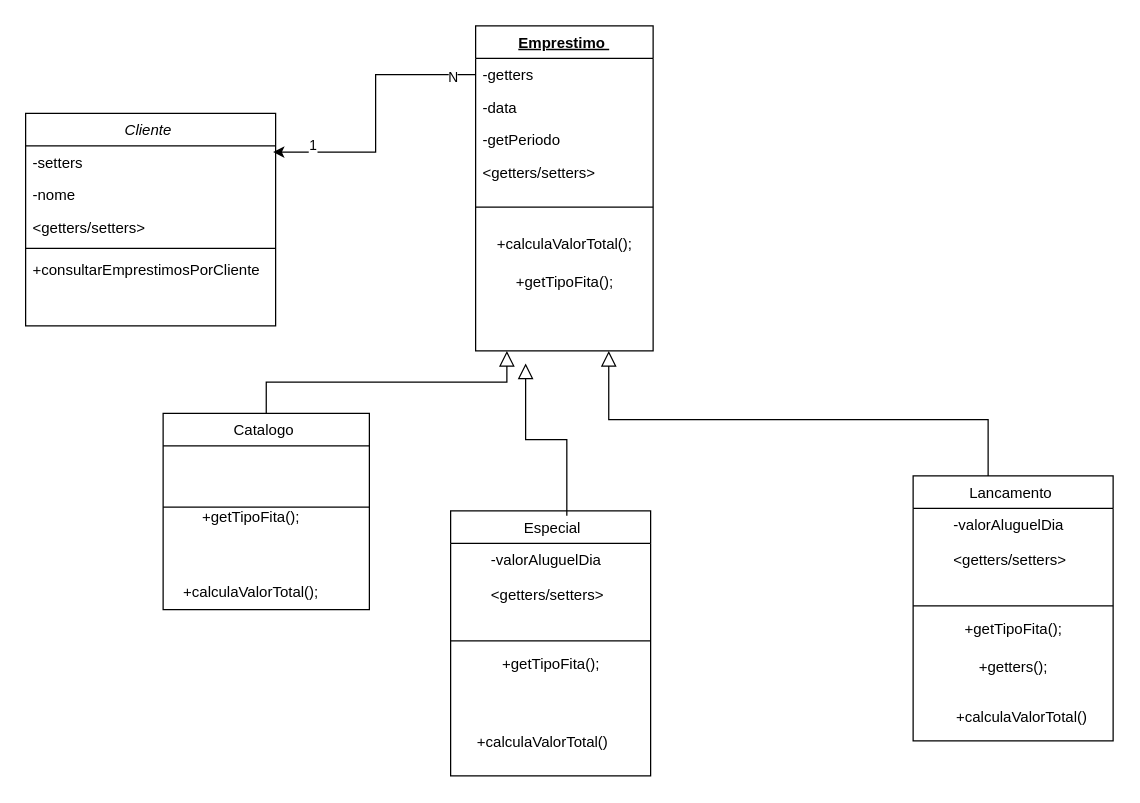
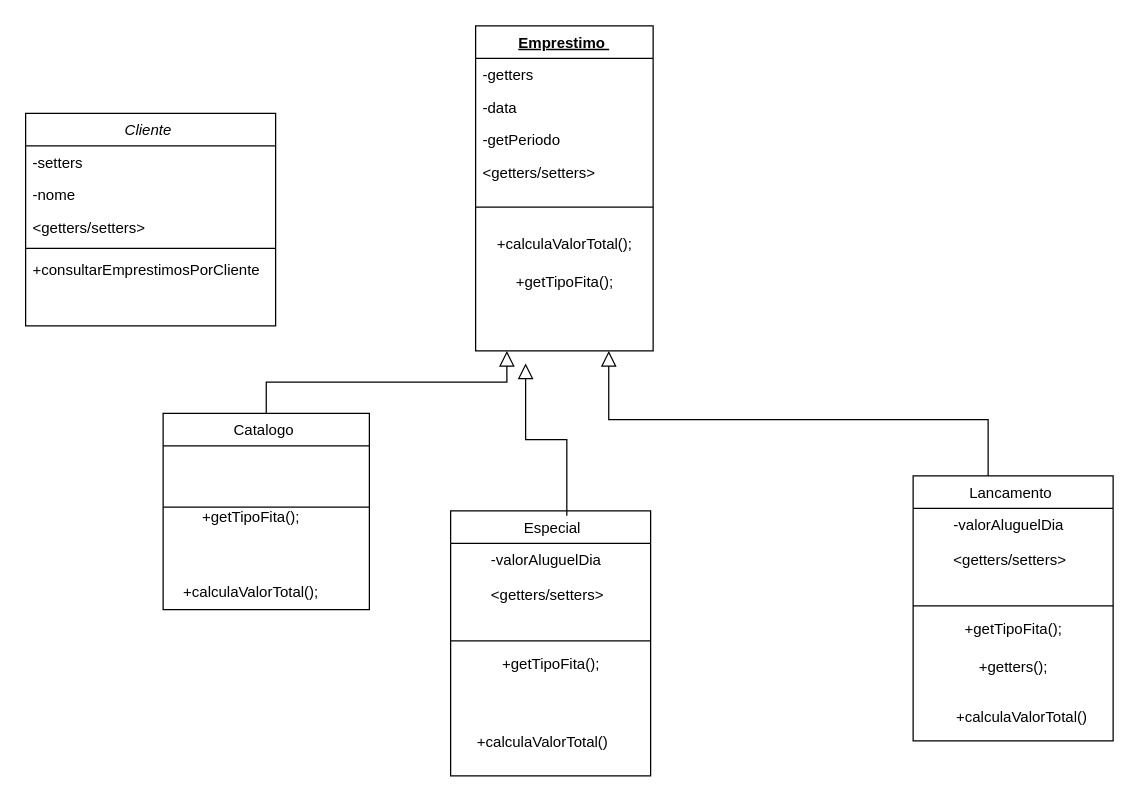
edge "-getters" -> "-setters": removed, labels "N", "1"
